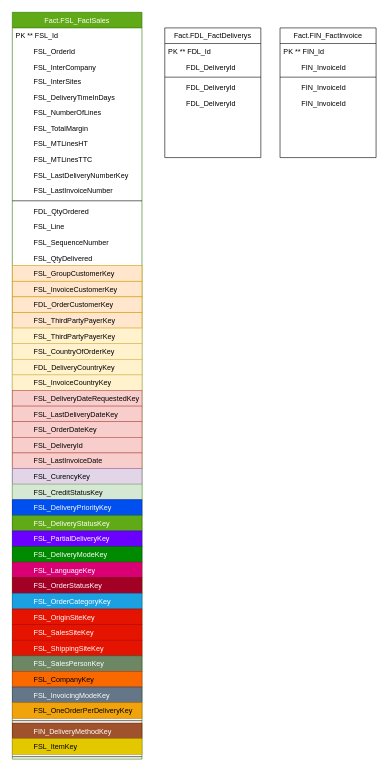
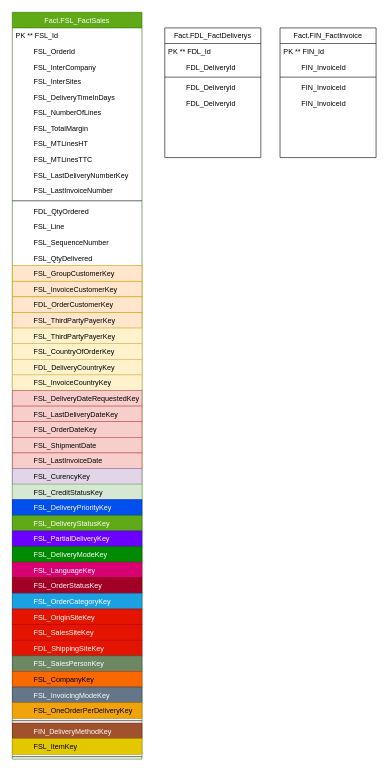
node "FSL_DeliveryId": label "FSL_DeliveryId" -> "FSL_ShipmentDate"
node "FSL_ShippingSiteKey": label "FSL_ShippingSiteKey" -> "FDL_ShippingSiteKey"
